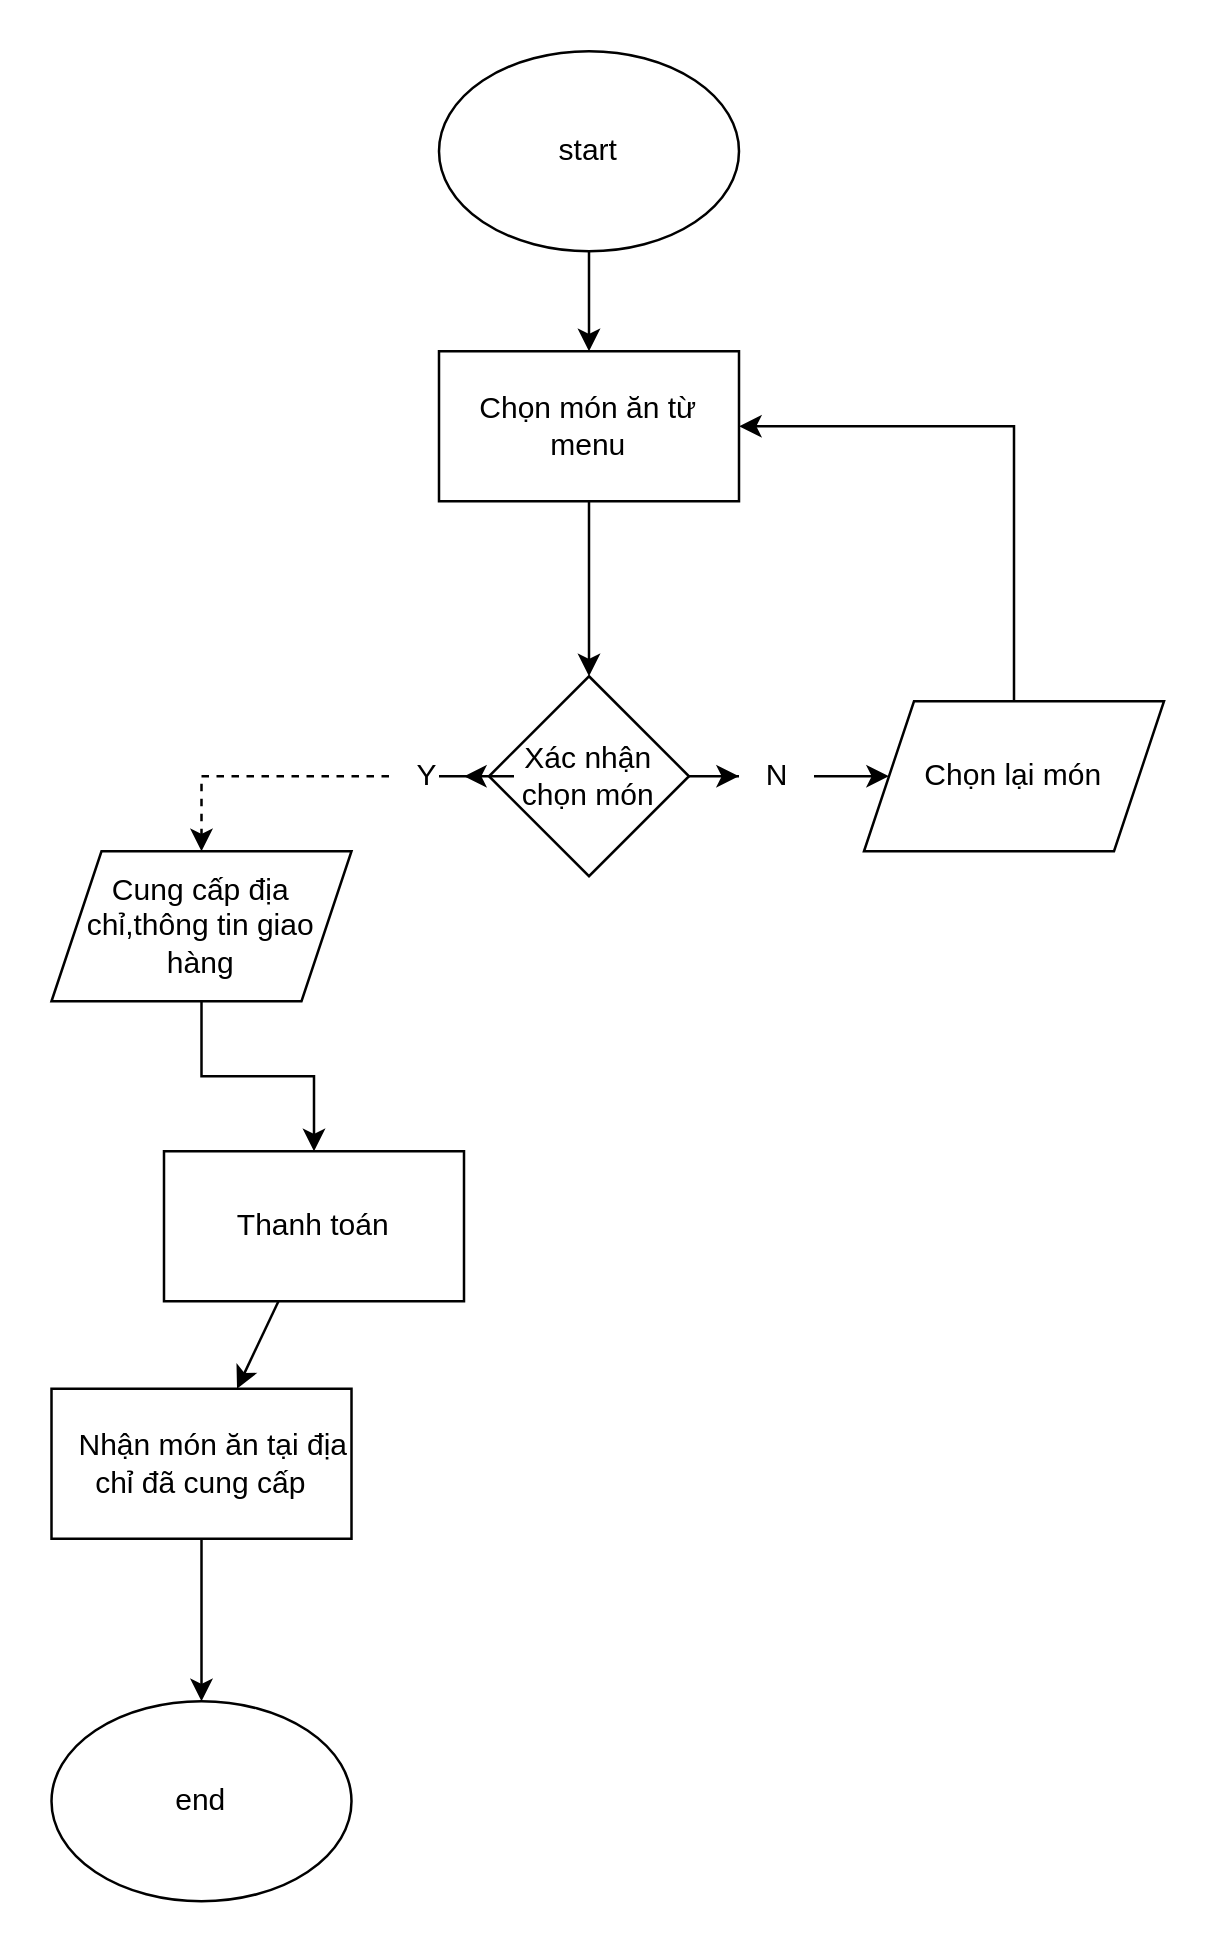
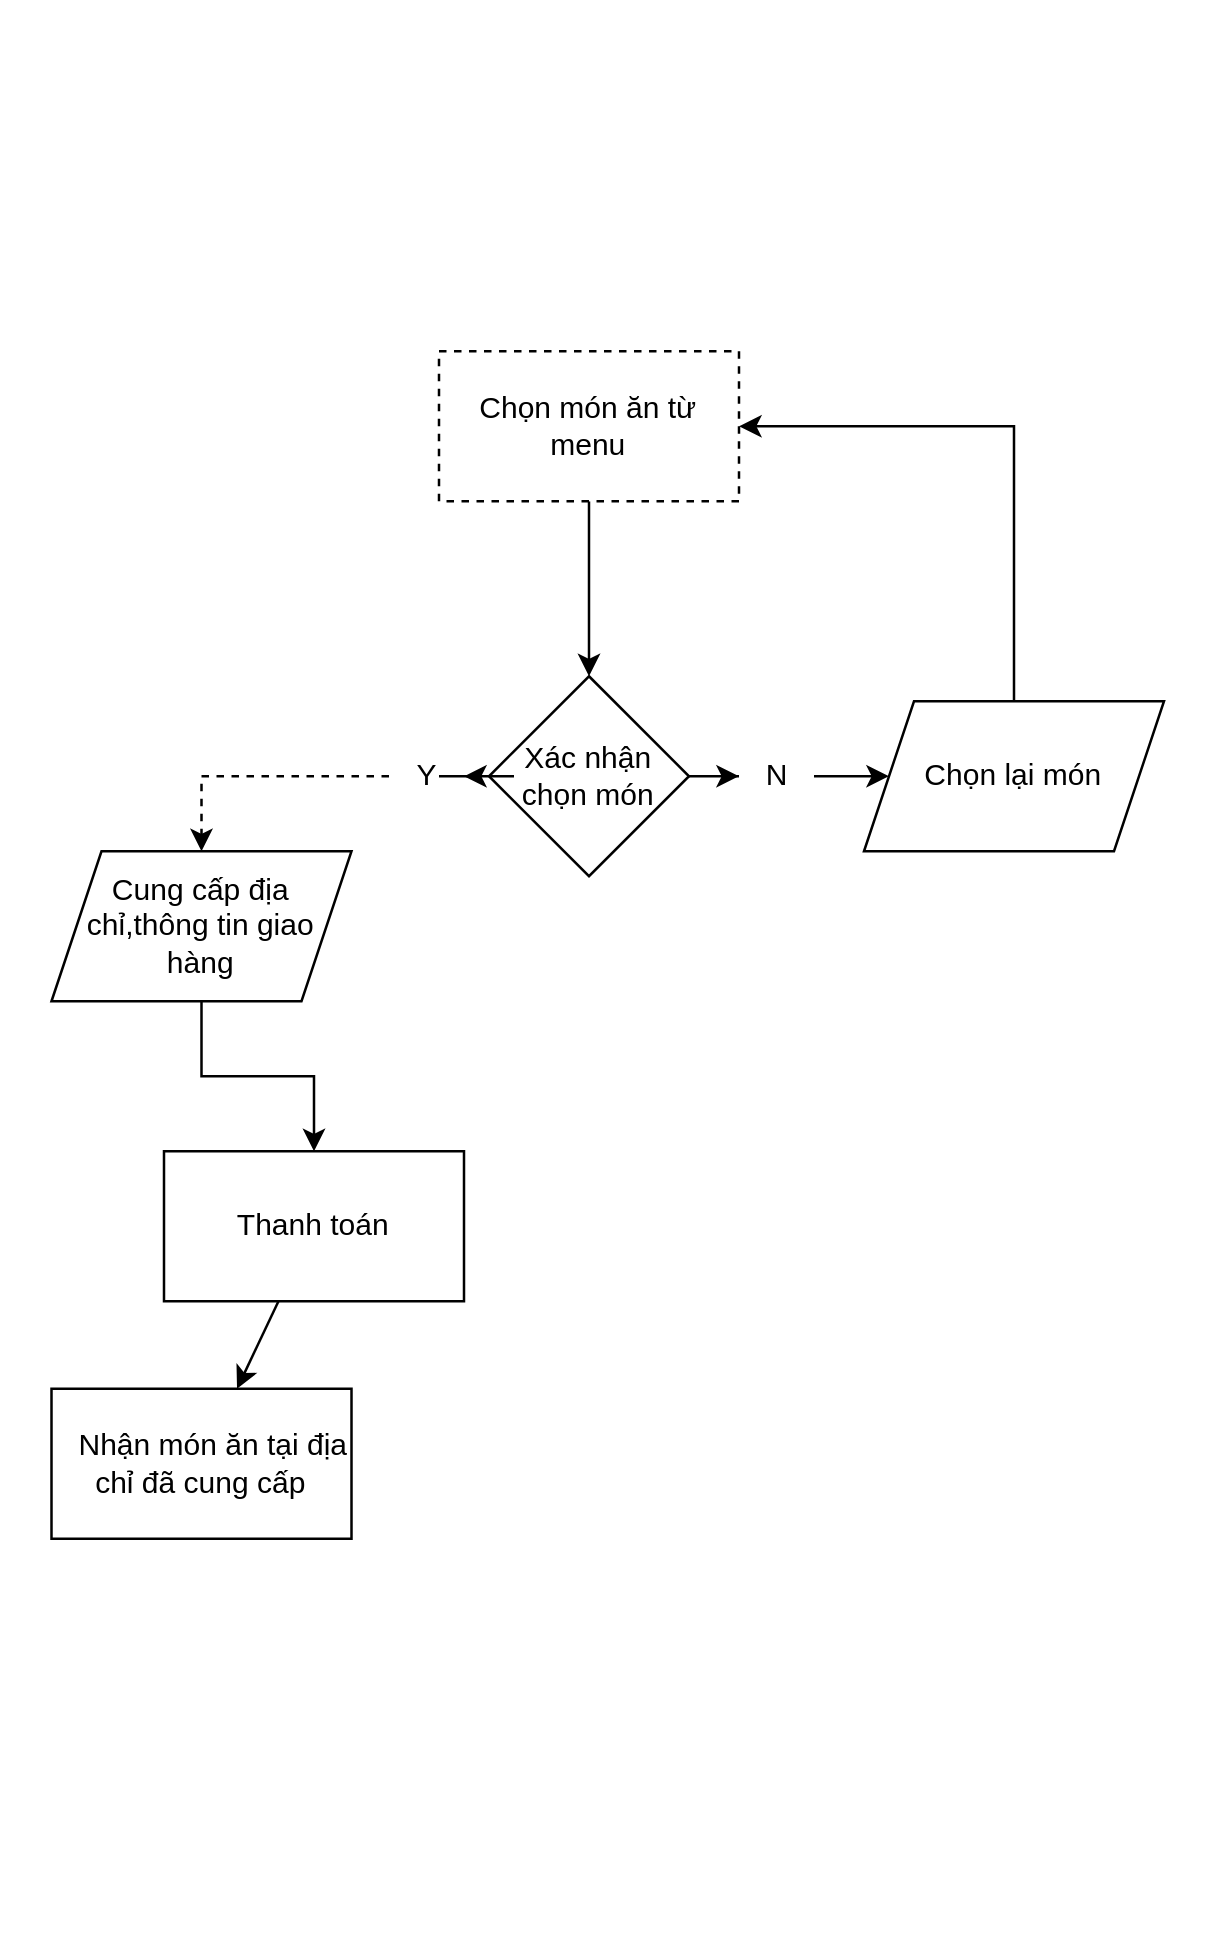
node "start": removed
edge "start" -> "Chọn món ăn từ menu": removed
node "Chọn món ăn từ menu": style solid -> dashed
edge "Nhận món ăn tại địa chỉ đã cung cấp" -> "end": removed
node "end": removed
